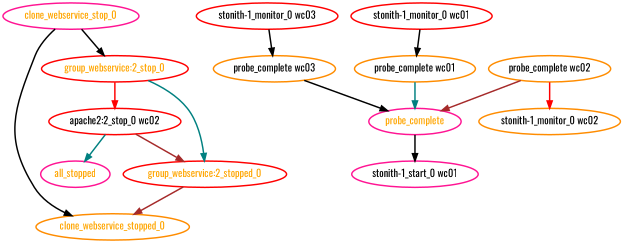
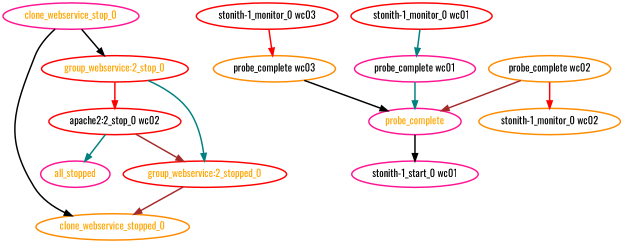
edge "stonith-1_monitor_0 wc03" -> "probe_complete wc03": color black -> red
edge "stonith-1_monitor_0 wc01" -> "probe_complete wc01": color black -> teal
node "probe_complete wc01": color darkorange -> deeppink
